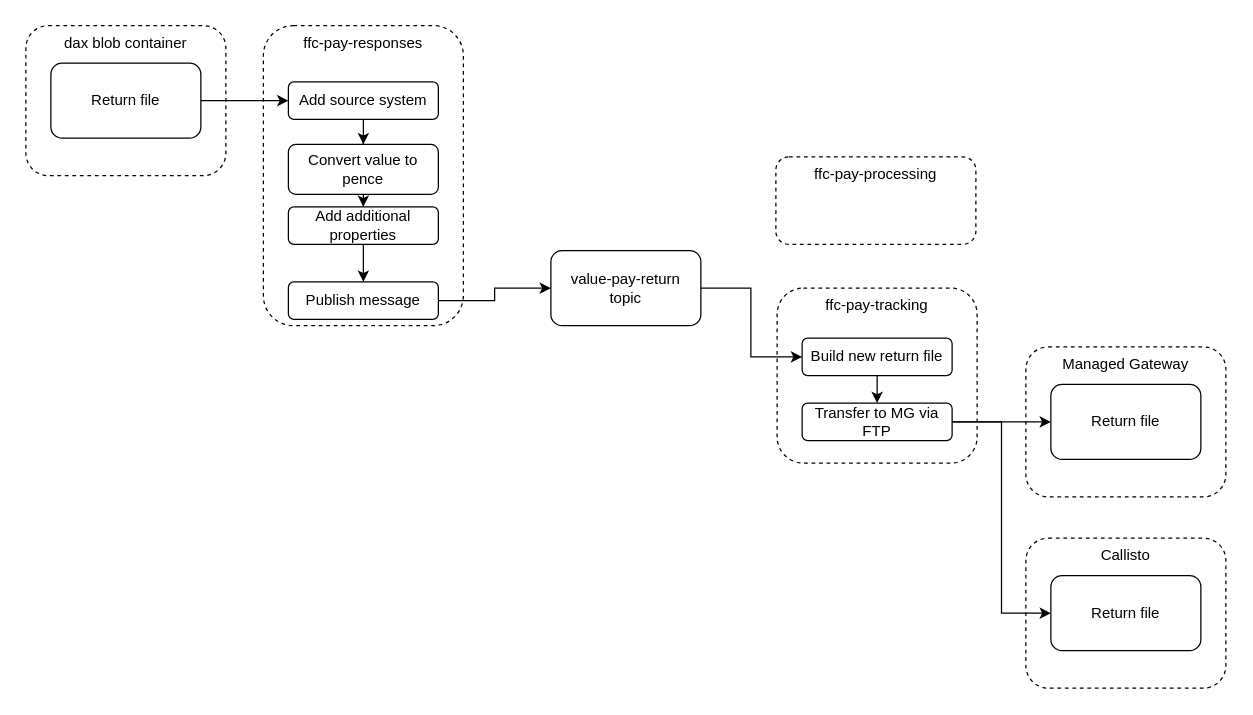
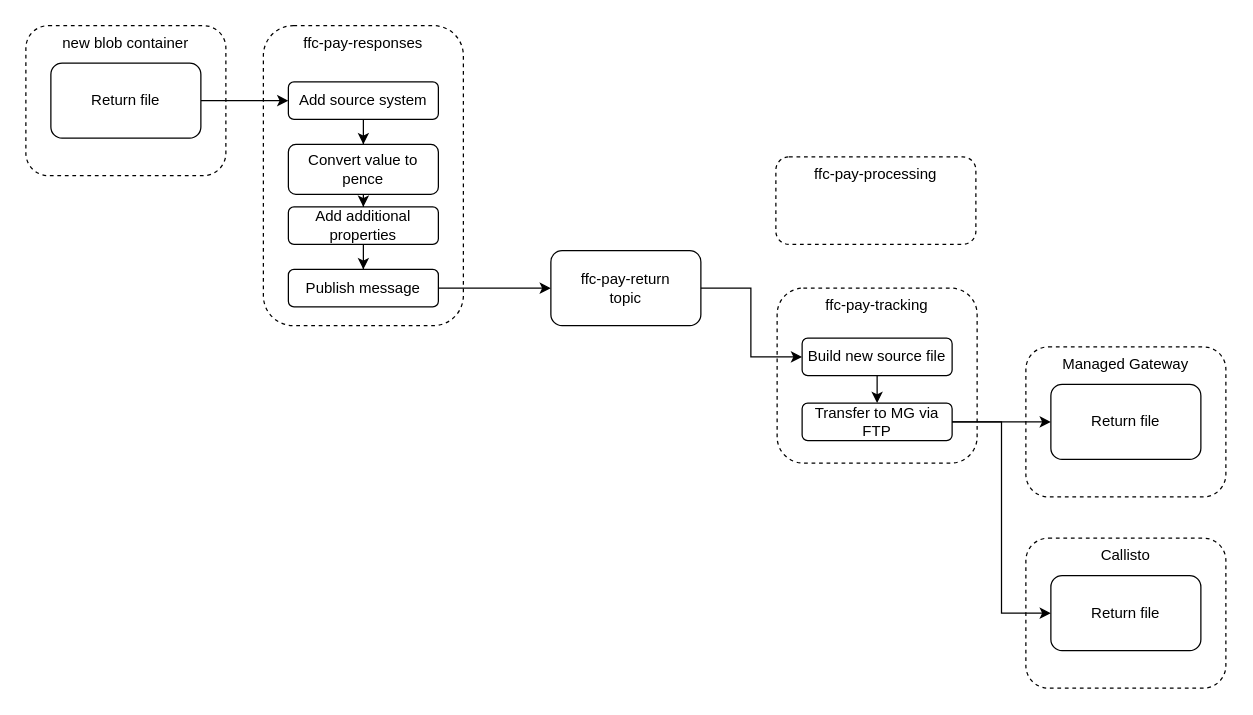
node "dax blob container": label "dax blob container" -> "new blob container"
node "value-pay-return topic": label "value-pay-return topic" -> "ffc-pay-return topic"
node "Publish message": moved (363, 301) -> (363, 288)
node "Build new return file": label "Build new return file" -> "Build new source file"
